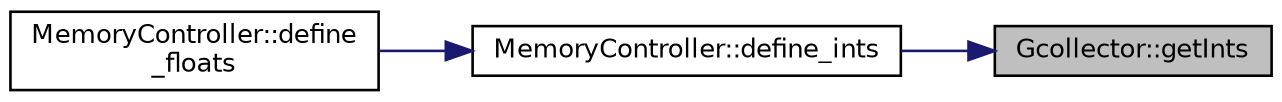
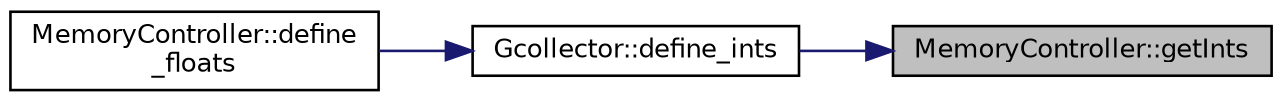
node "MemoryController::define_ints": label "MemoryController::define_ints" -> "Gcollector::define_ints"
node "Gcollector::getInts": label "Gcollector::getInts" -> "MemoryController::getInts"
